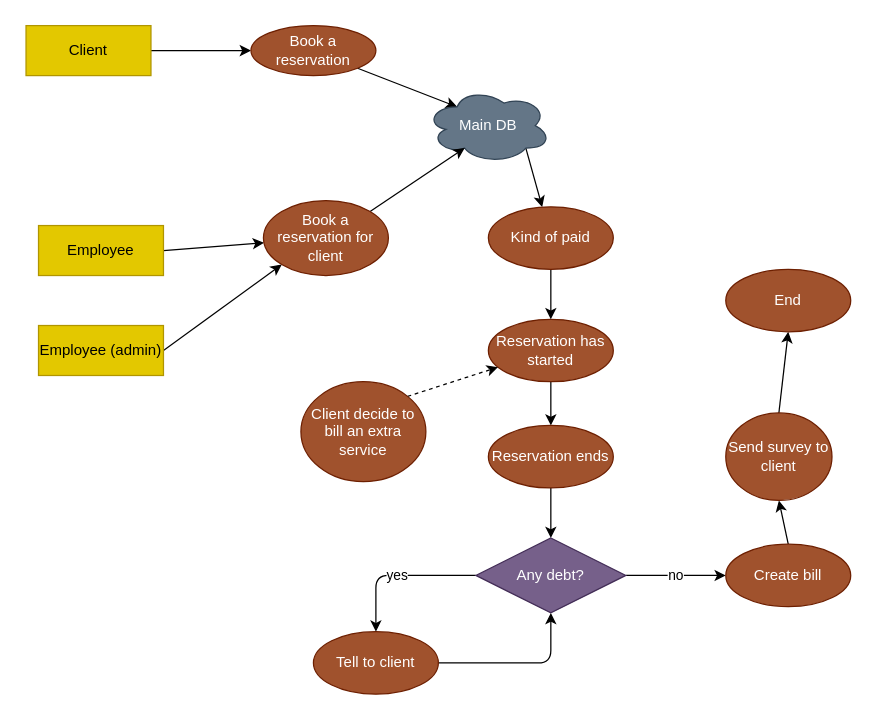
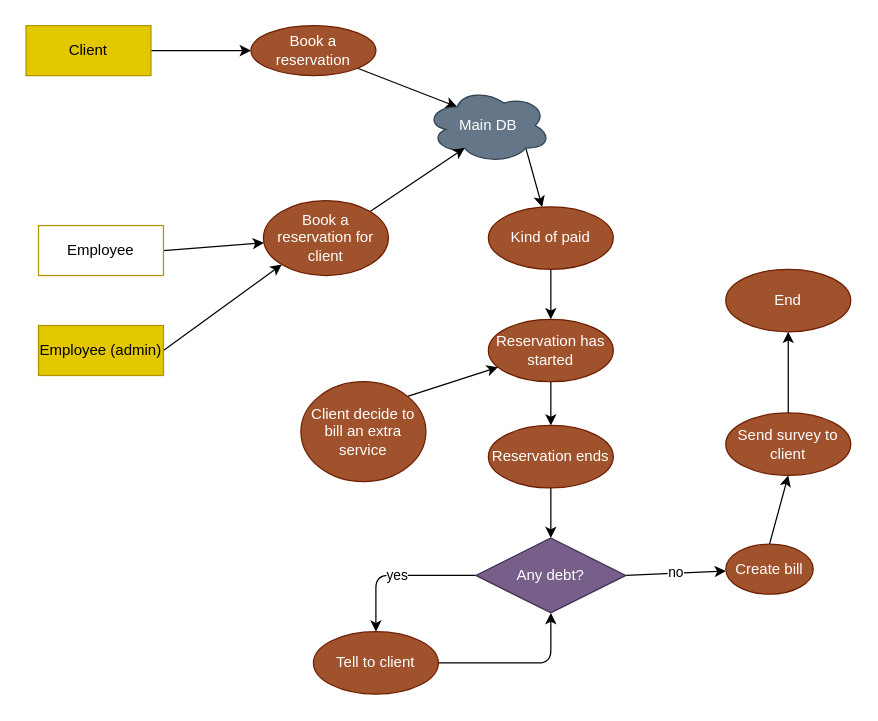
node "Employee": fillcolor #e3c800 -> #ffffff
edge "Client decide to bill an extra service" -> "Reservation has started": style dashed -> solid
node "Send survey to client": size 106x88 -> 125x63
node "Create bill": size 125x63 -> 88x50
